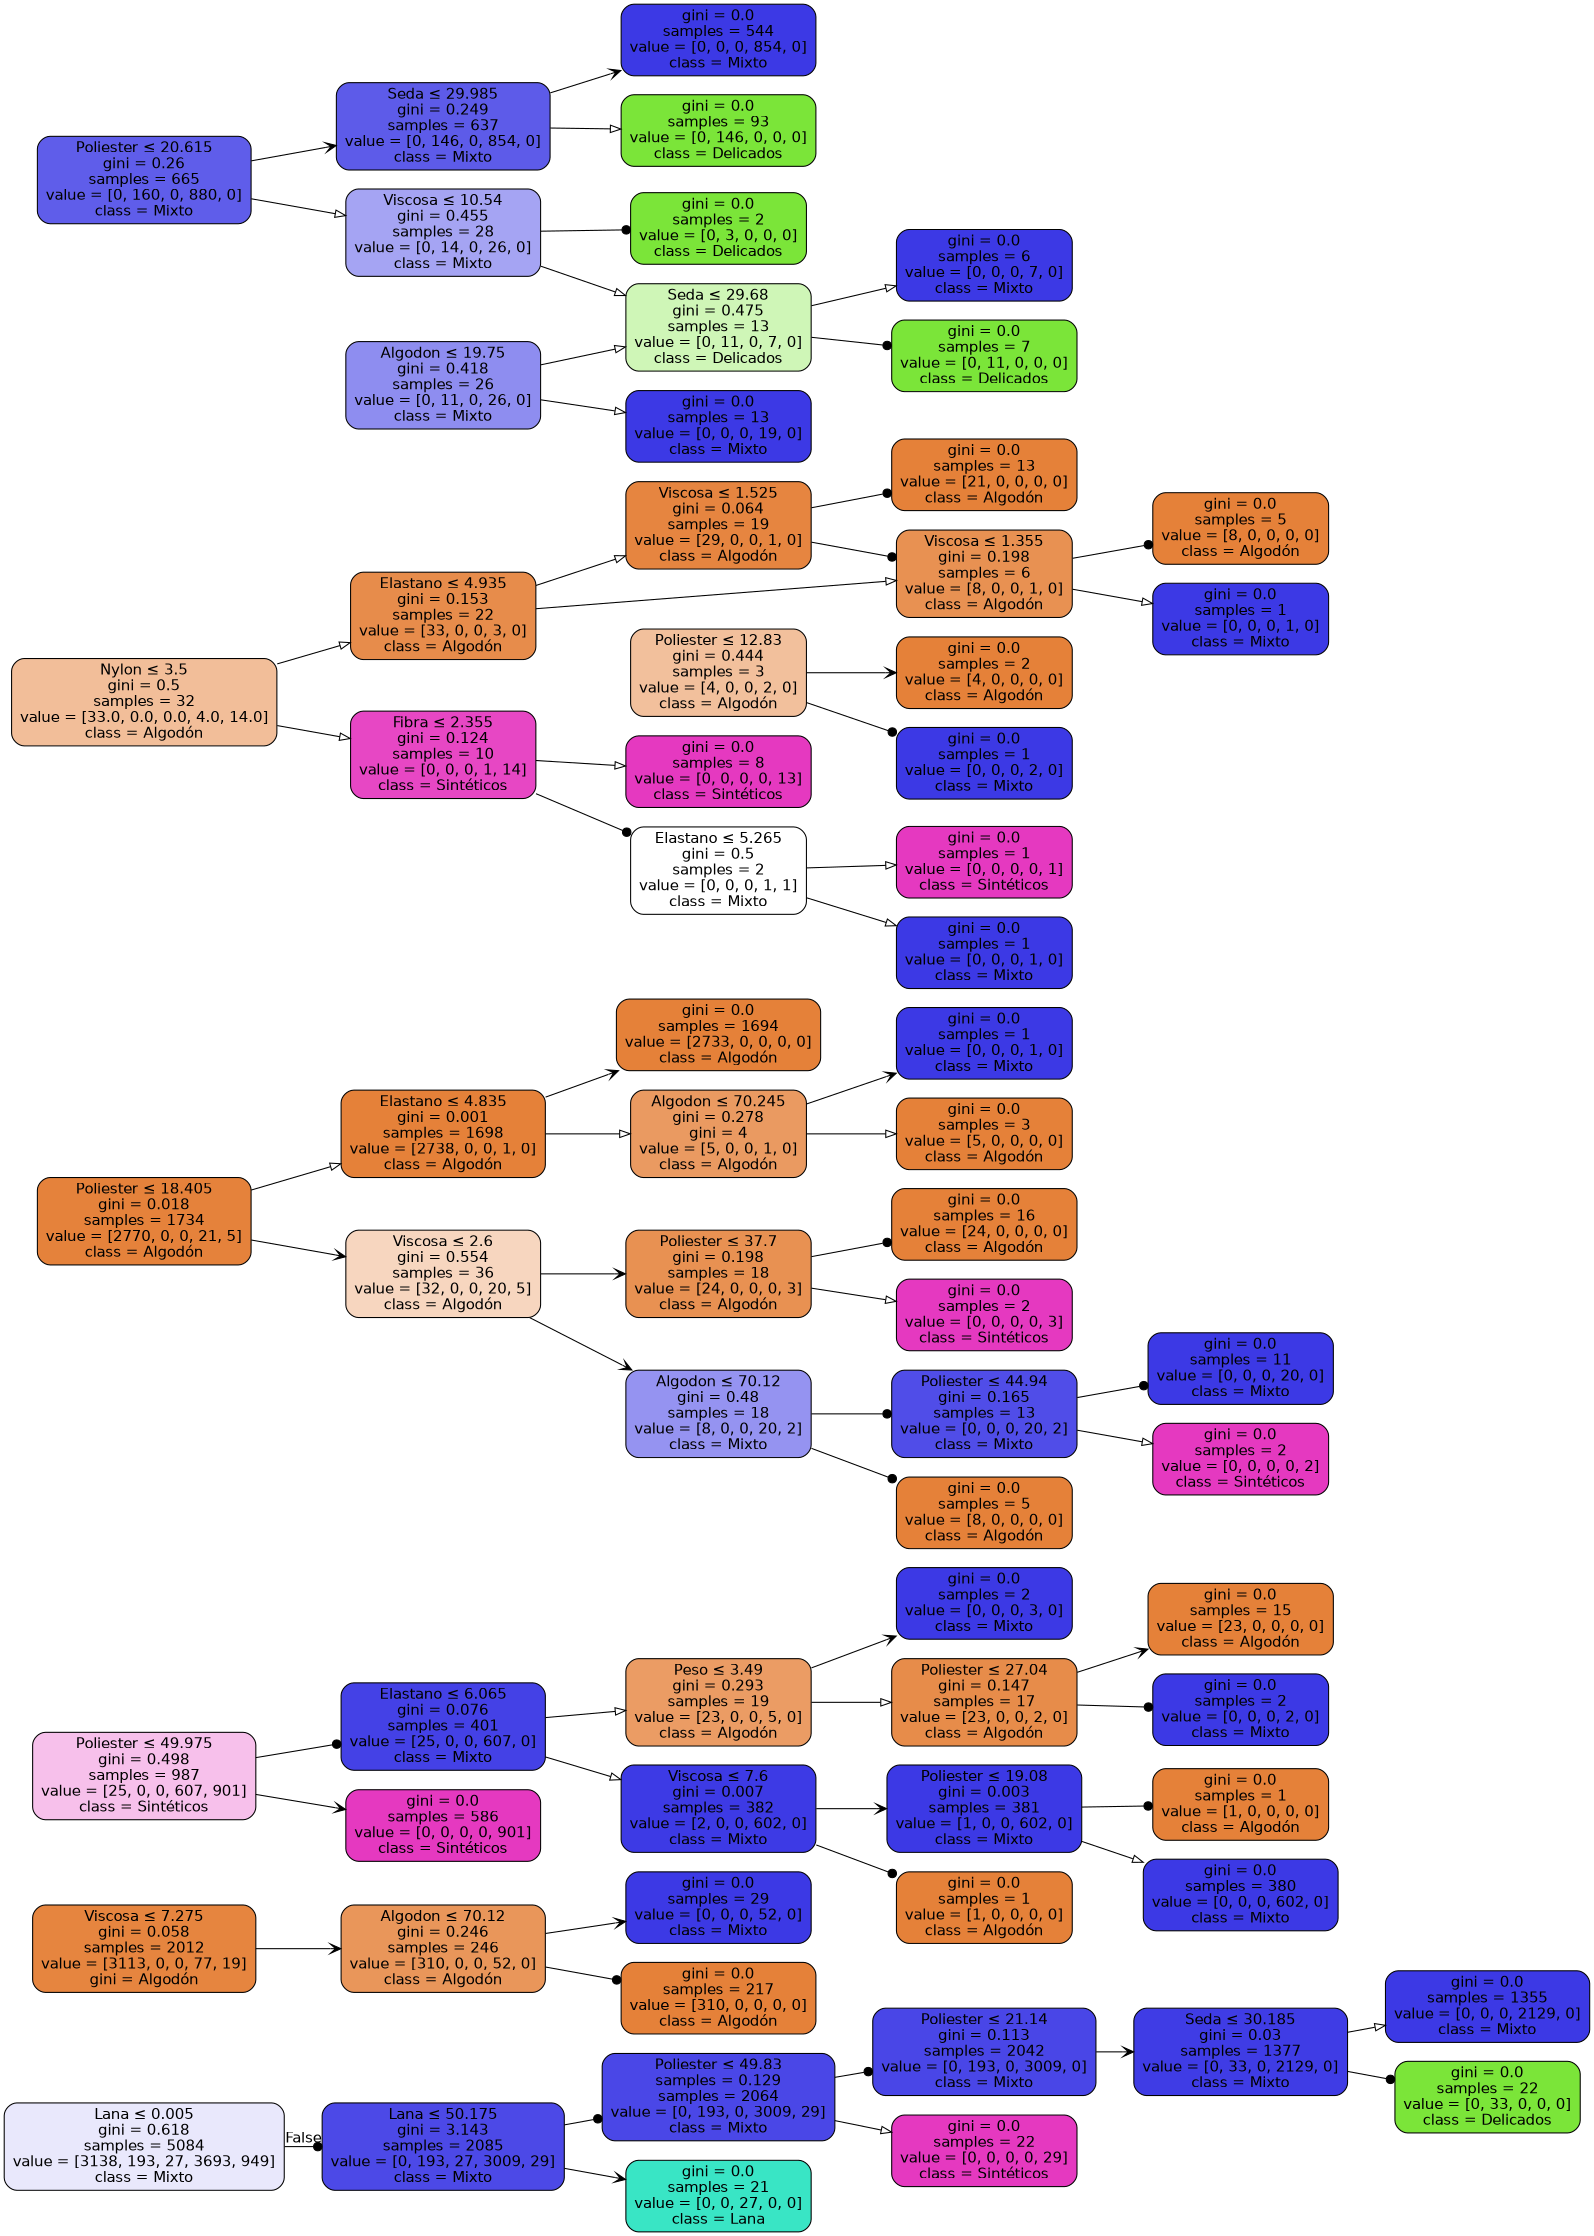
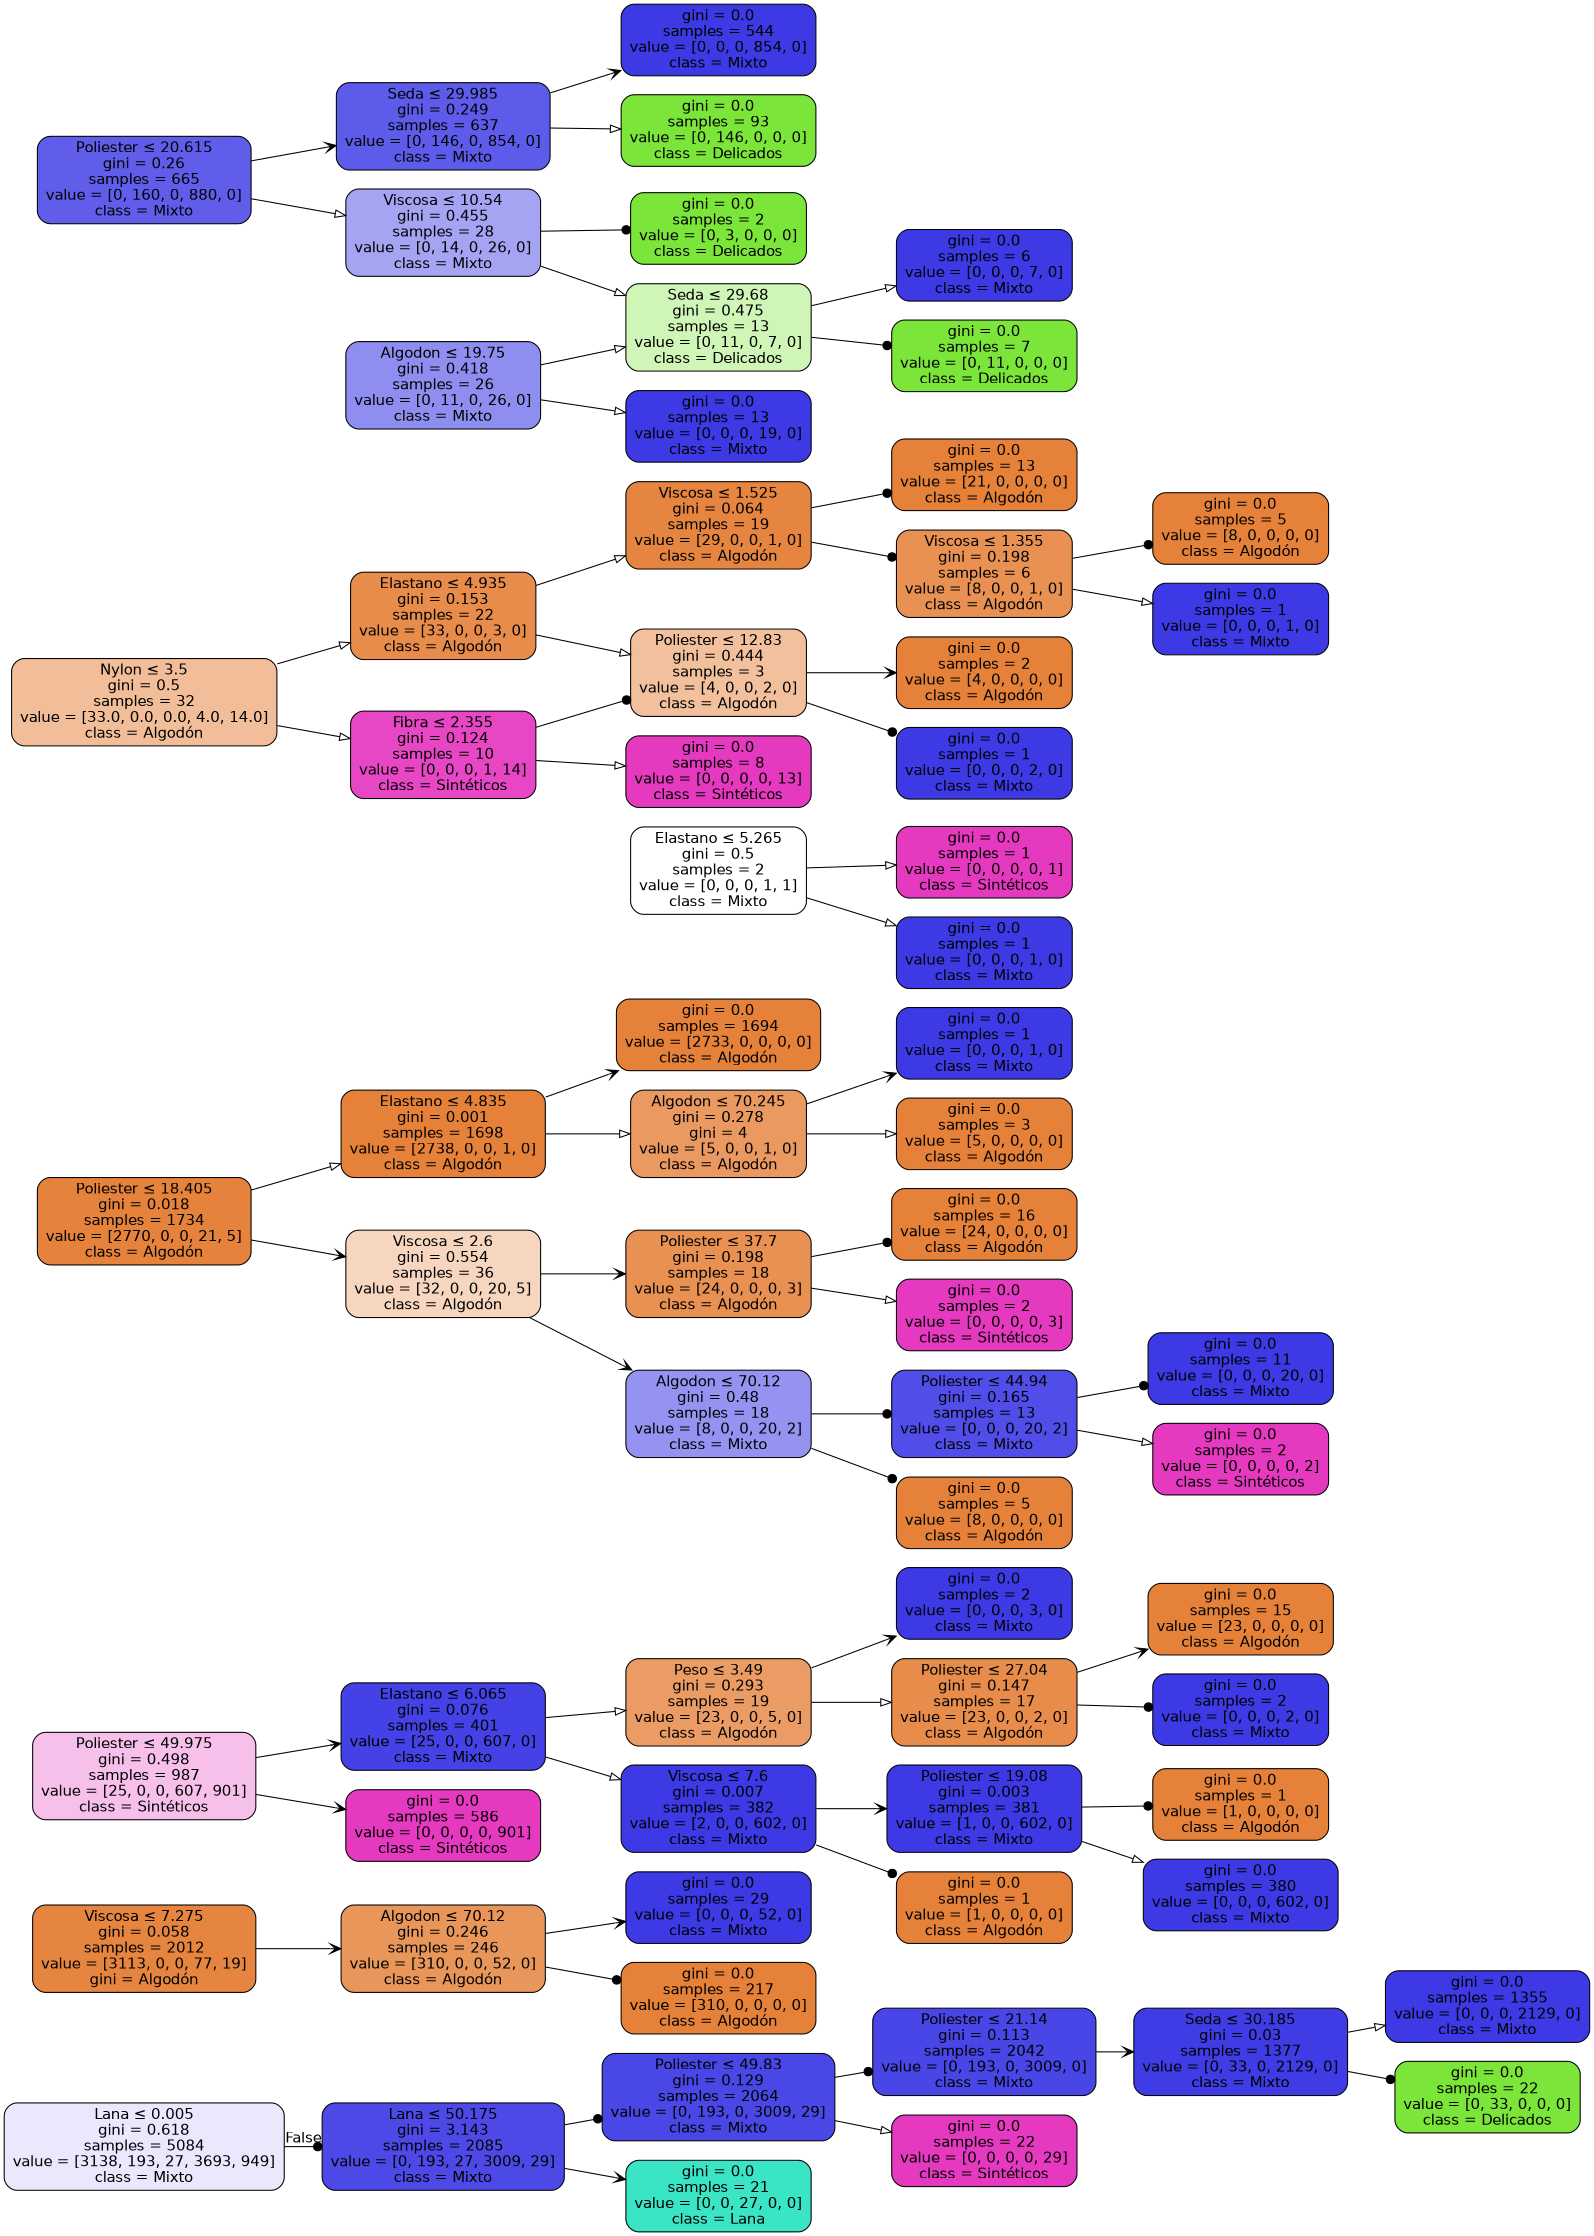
edge "Elastano ≤ 4.935" -> "Viscosa ≤ 1.355": now "Elastano ≤ 4.935" -> "Poliester ≤ 12.83"
edge "Fibra ≤ 2.355" -> "Elastano ≤ 5.265": now "Fibra ≤ 2.355" -> "Poliester ≤ 12.83"
edge "Poliester ≤ 49.975" -> "Elastano ≤ 6.065": arrowhead dot -> vee
node "Poliester ≤ 49.83": text "samples = 0.129" -> "gini = 0.129"
